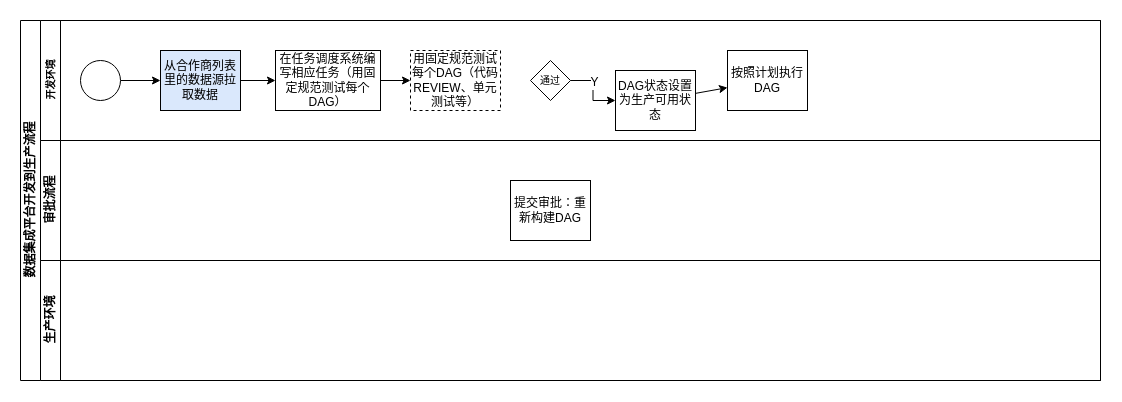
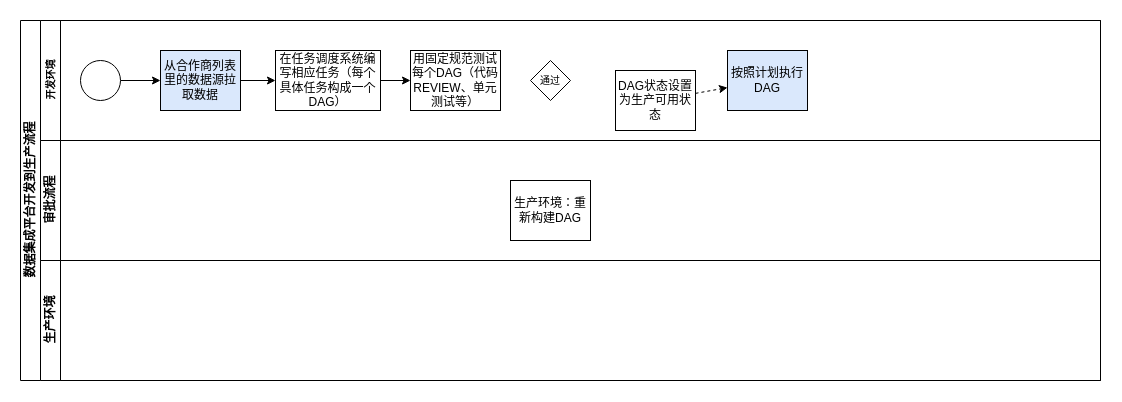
node "在任务调度系统编写相应任务（用固定规范测试每个DAG）": label "在任务调度系统编写相应任务（用固定规范测试每个DAG）" -> "在任务调度系统编写相应任务（每个具体任务构成一个DAG）"
node "用固定规范测试每个DAG（代码REVIEW、单元测试等）": style dashed -> solid
node "按照计划执行DAG": fillcolor #ffffff -> #dae8fc
edge "通过" -> "DAG状态设置为生产可用状态": removed, label "Y"
edge "DAG状态设置为生产可用状态" -> "按照计划执行DAG": style solid -> dashed
node "提交审批：重新构建DAG": label "提交审批：重新构建DAG" -> "生产环境：重新构建DAG"
